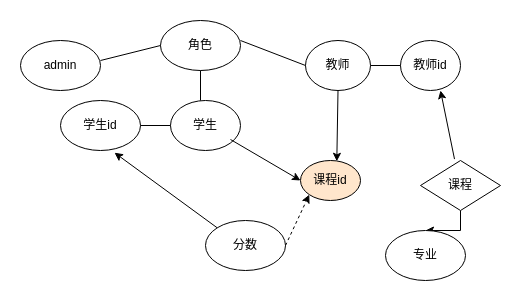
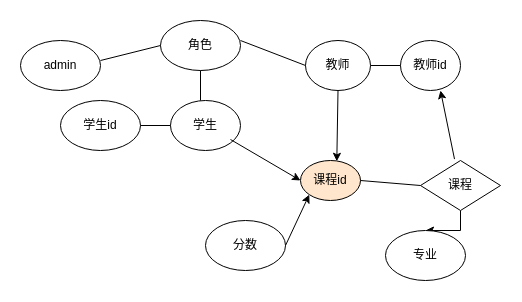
edge "课程id" -- "课程": added
edge "分数" -> "学生id": removed
edge "分数" -> "课程id": style dashed -> solid
